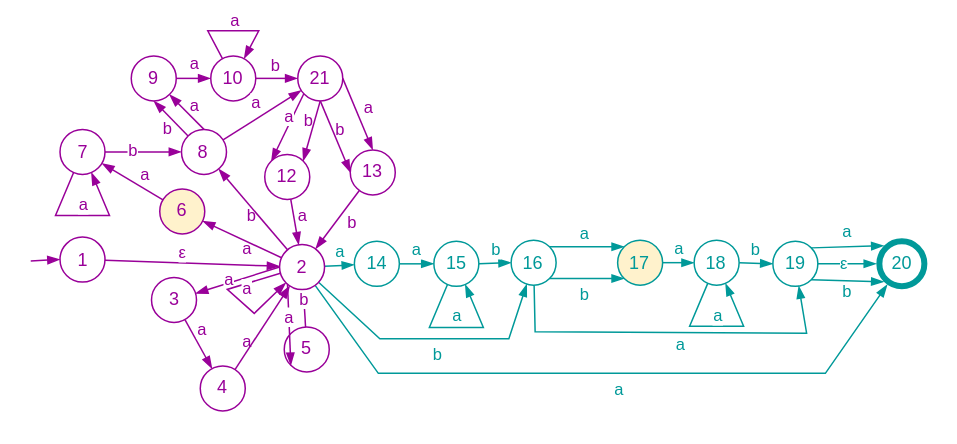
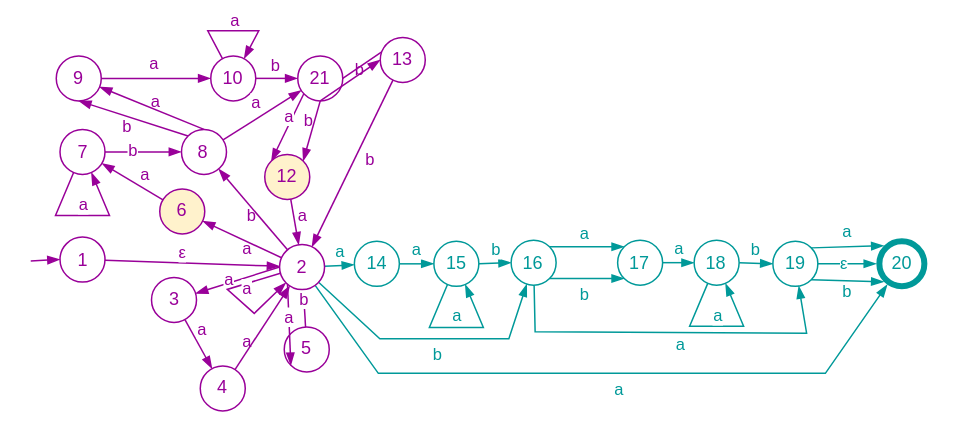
node "9": moved (154, 78) -> (79, 78)
node "13": moved (373, 172) -> (403, 60)
node "12": fillcolor #ffffff -> #fff2cc
node "17": fillcolor #fff2cc -> #ffffff
